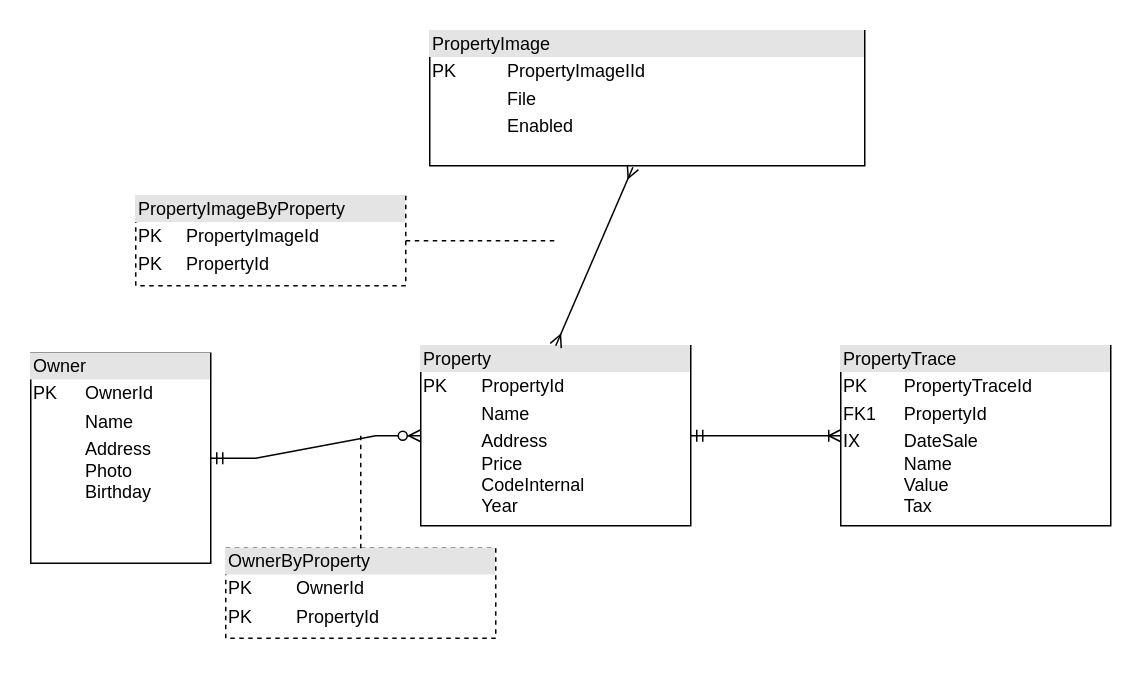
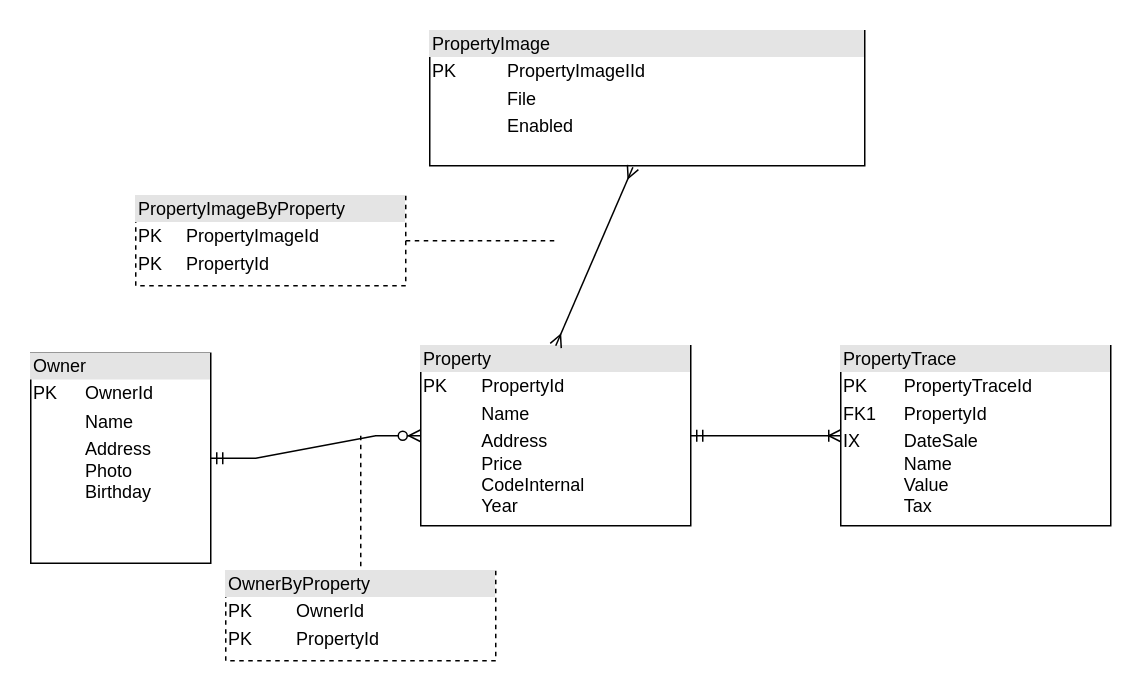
node "OwnerByProperty PK OwnerId PK PropertyId": moved (361, 593) -> (361, 616)
